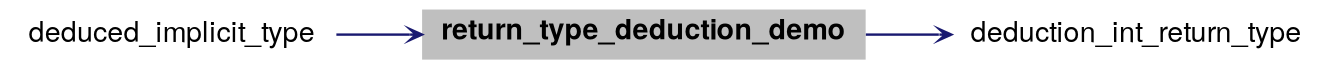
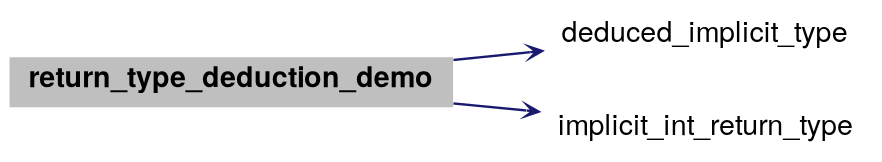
edge "deduced_implicit_type" -> "return_type_deduction_demo": reversed
node "deduction_int_return_type": label "deduction_int_return_type" -> "implicit_int_return_type"
